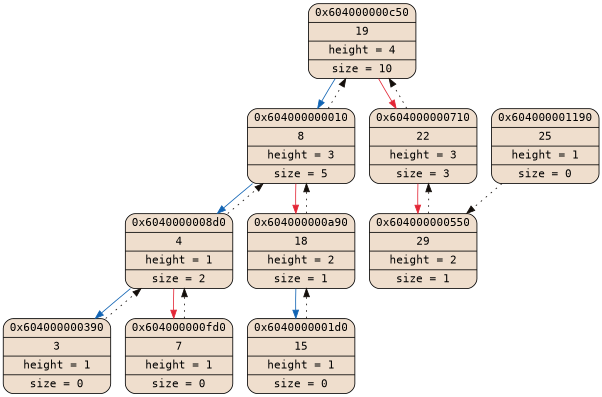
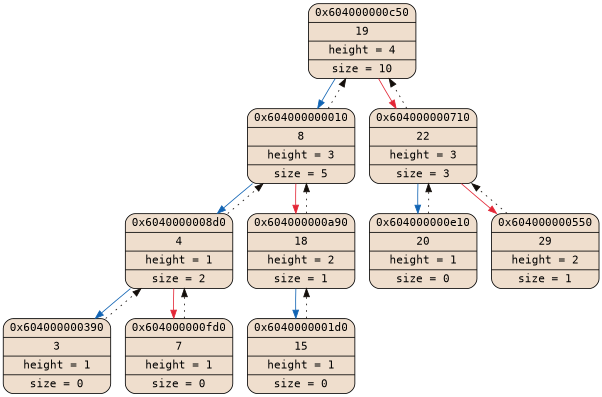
node "0x604000001190": removed
node "0x604000000e10": added
